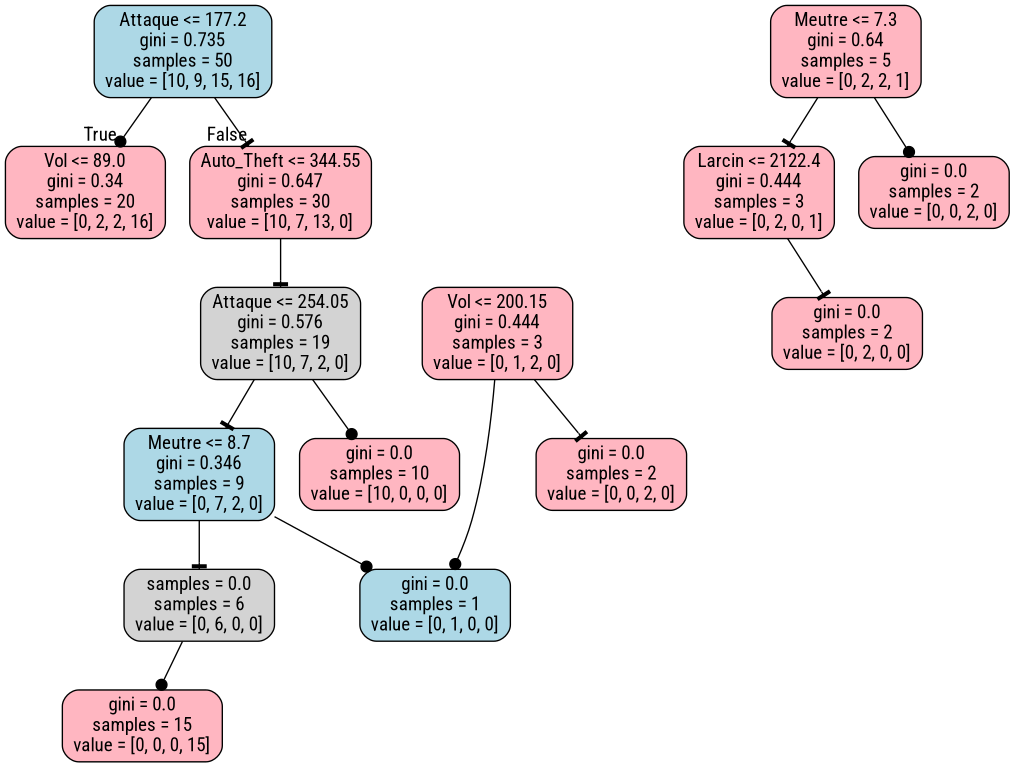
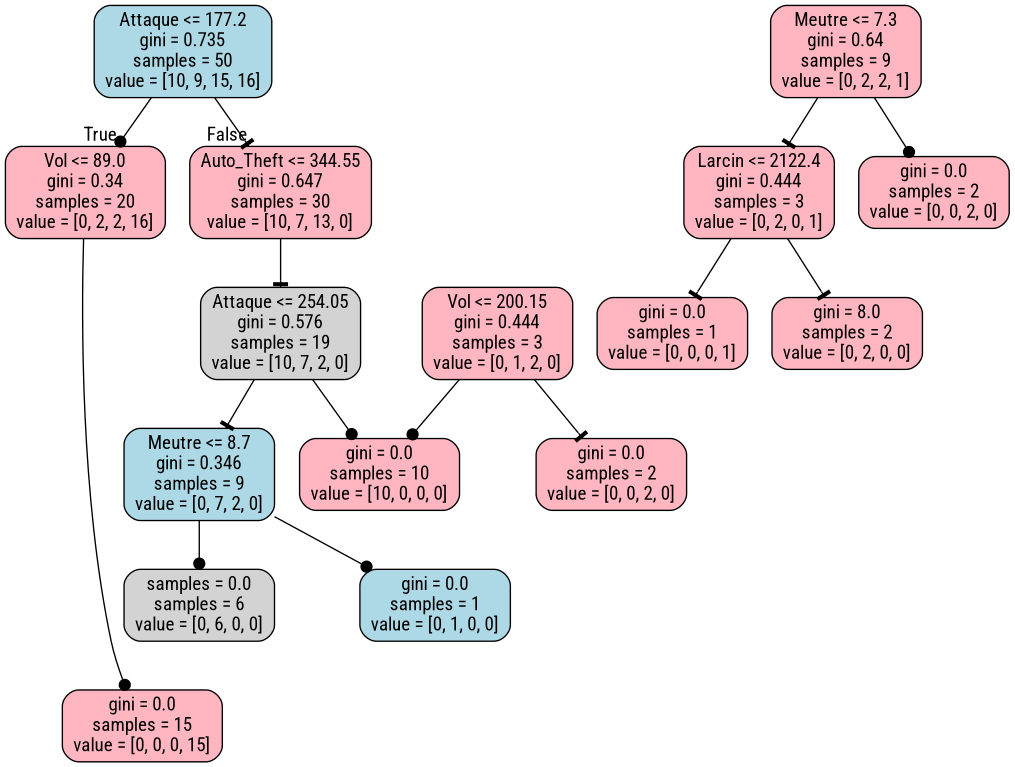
node "Meutre <= 7.3 gini = 0.64 samples = 5 value = [0, 2, 2, 1]": label "Meutre <= 7.3 gini = 0.64 samples = 5 value = [0, 2, 2, 1]" -> "Meutre <= 7.3 gini = 0.64 samples = 9 value = [0, 2, 2, 1]"
node "gini = 0.0 samples = 1 value = [0, 0, 0, 1]": added
node "gini = 0.0 samples = 2 value = [0, 2, 0, 0]": label "gini = 0.0 samples = 2 value = [0, 2, 0, 0]" -> "gini = 8.0 samples = 2 value = [0, 2, 0, 0]"
edge "Vol <= 200.15 gini = 0.444 samples = 3 value = [0, 1, 2, 0]" -> "gini = 0.0 samples = 1 value = [0, 1, 0, 0]": now "Vol <= 200.15 gini = 0.444 samples = 3 value = [0, 1, 2, 0]" -> "gini = 0.0 samples = 10 value = [10, 0, 0, 0]"
edge "Meutre <= 8.7 gini = 0.346 samples = 9 value = [0, 7, 2, 0]" -> "samples = 0.0 samples = 6 value = [0, 6, 0, 0]": arrowhead tee -> dot
edge "samples = 0.0 samples = 6 value = [0, 6, 0, 0]" -> "gini = 0.0 samples = 15 value = [0, 0, 0, 15]": now "Vol <= 89.0 gini = 0.34 samples = 20 value = [0, 2, 2, 16]" -> "gini = 0.0 samples = 15 value = [0, 0, 0, 15]"
